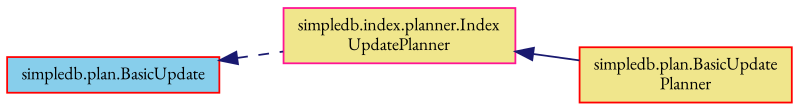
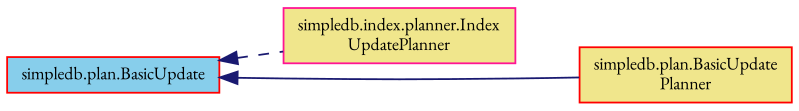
edge "simpledb.plan.BasicUpdate Planner" -> "simpledb.index.planner.Index UpdatePlanner": now "simpledb.plan.BasicUpdate Planner" -> "simpledb.plan.BasicUpdate"
